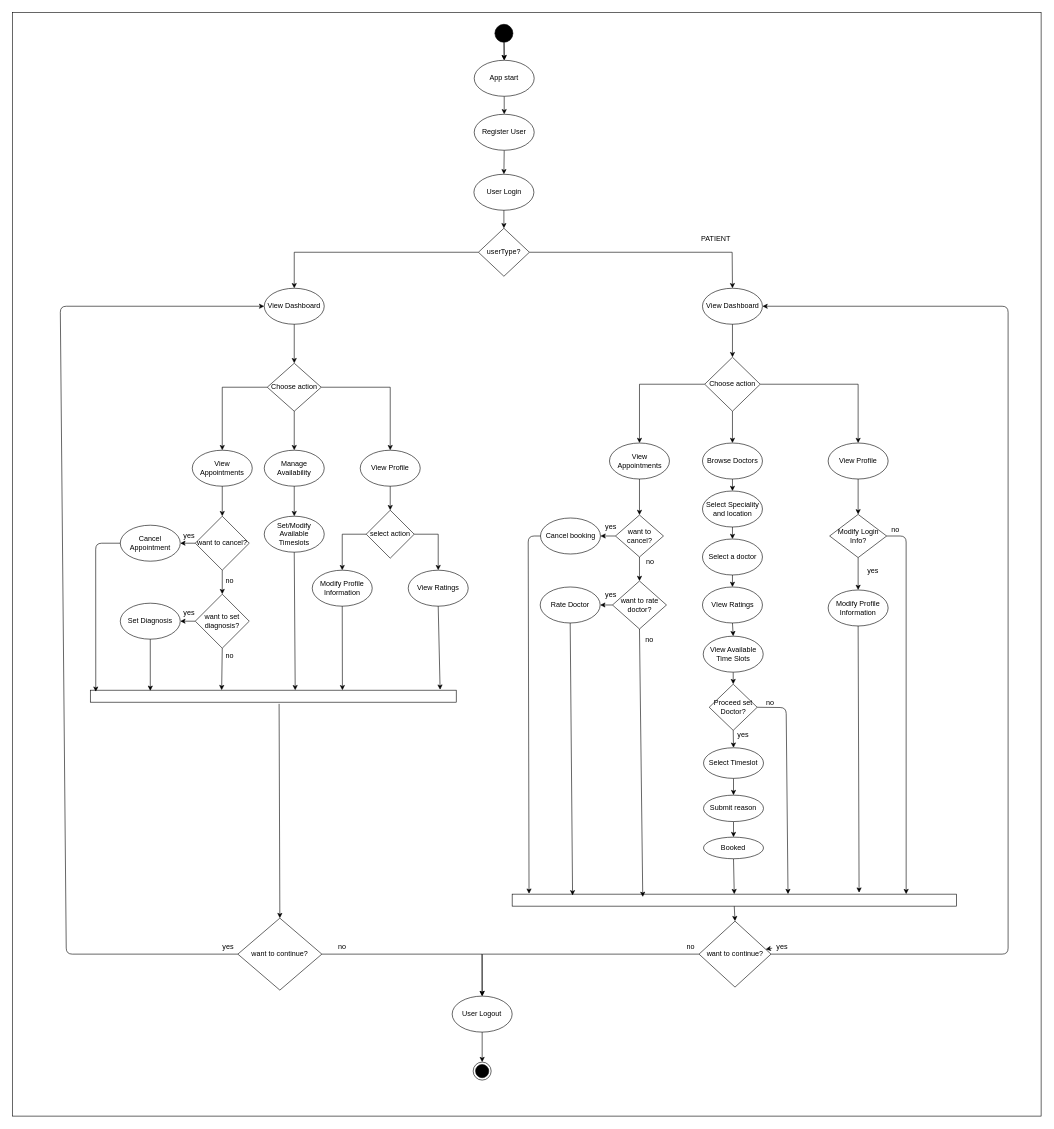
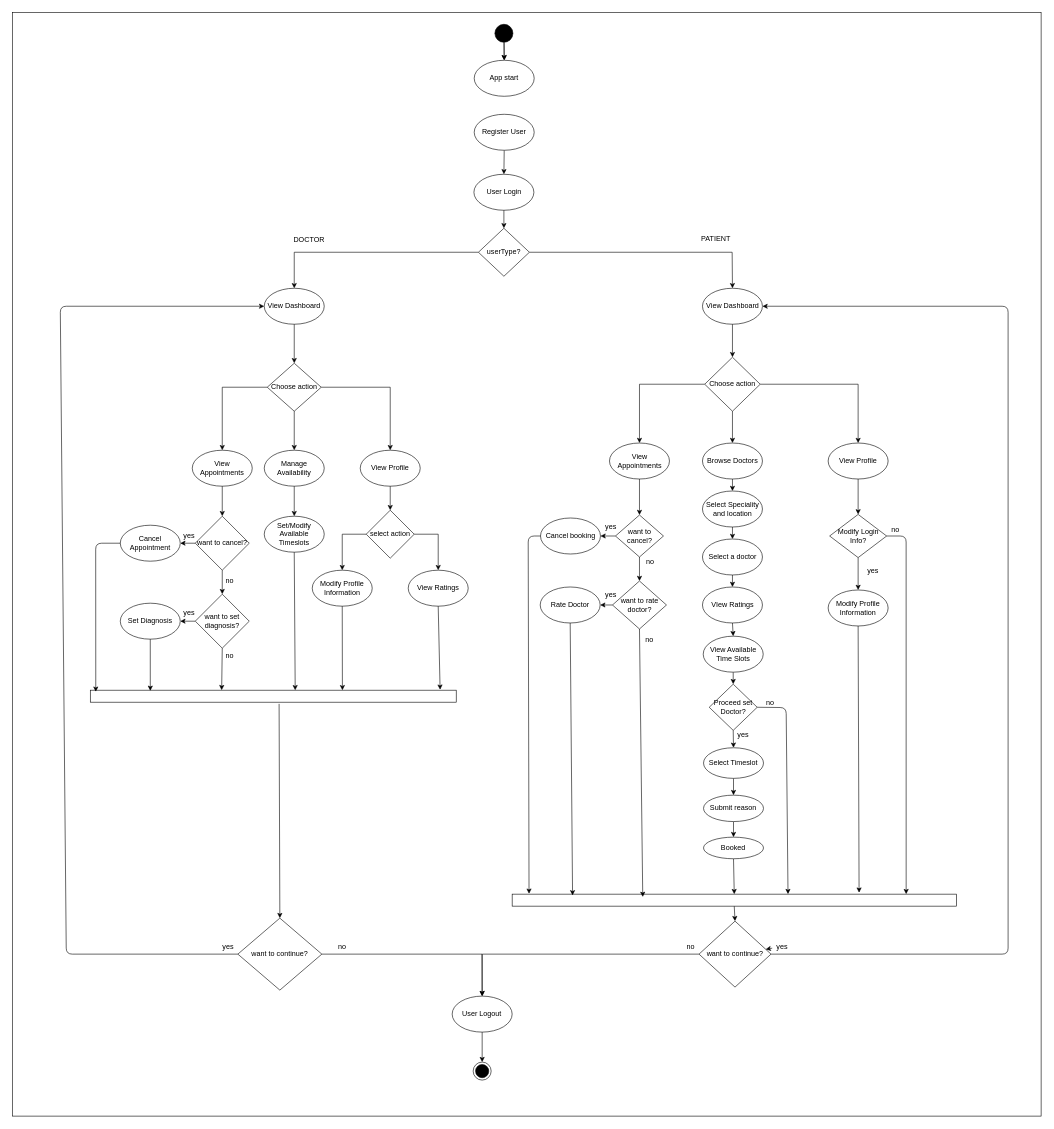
edge "App start" -> "Register User": removed
node "DOCTOR": added
